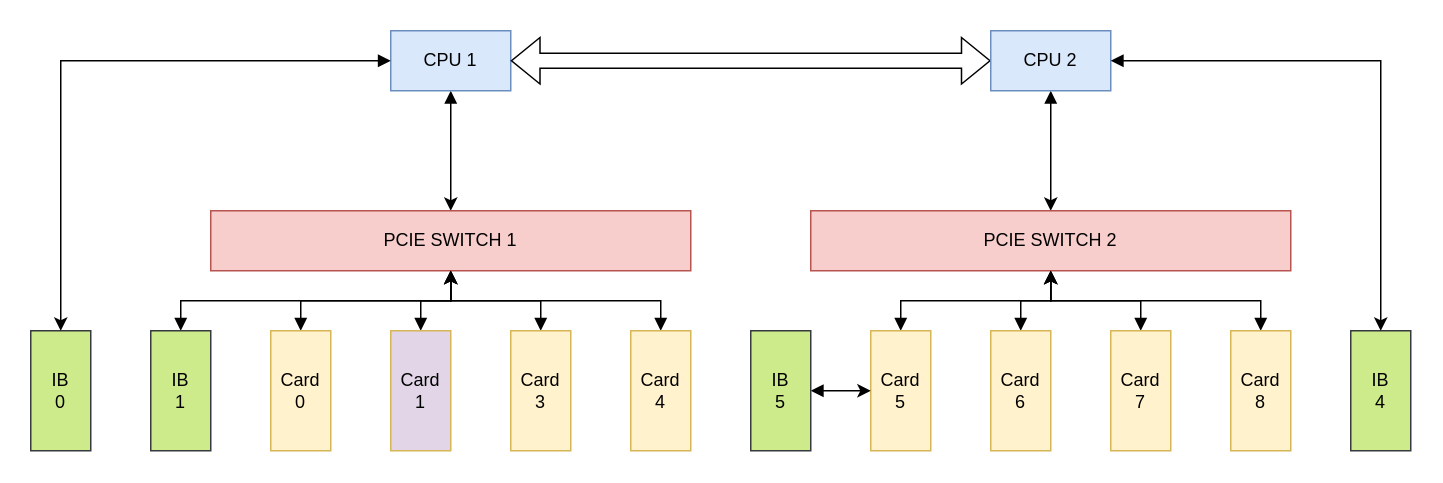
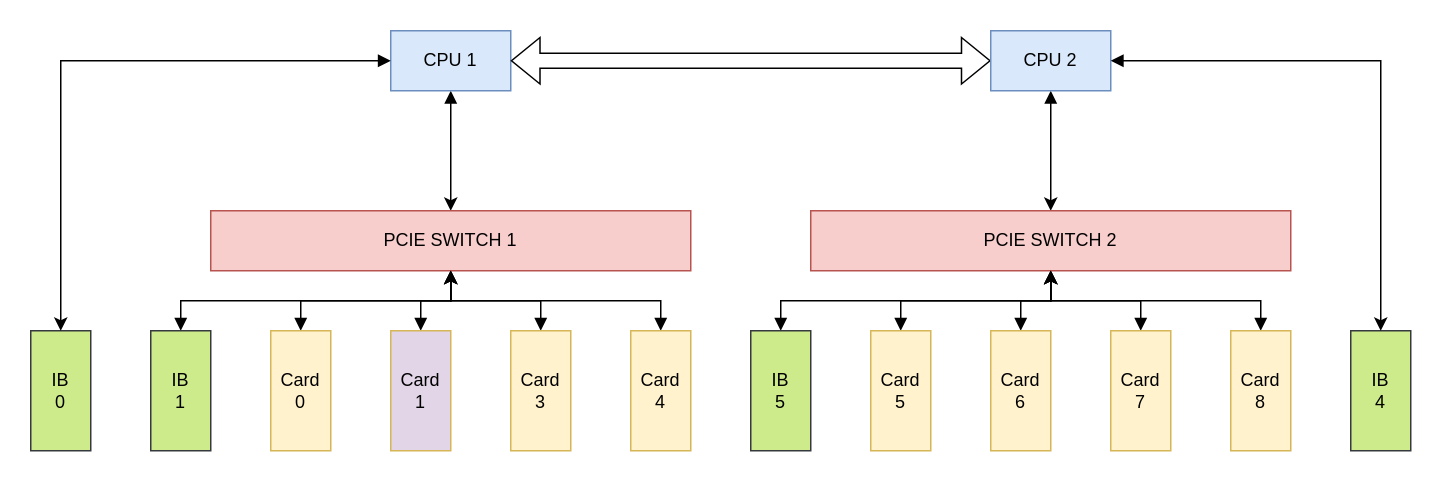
edge "IB 5" -- "Card5": now "IB 5" -- "PCIE SWITCH 2"
